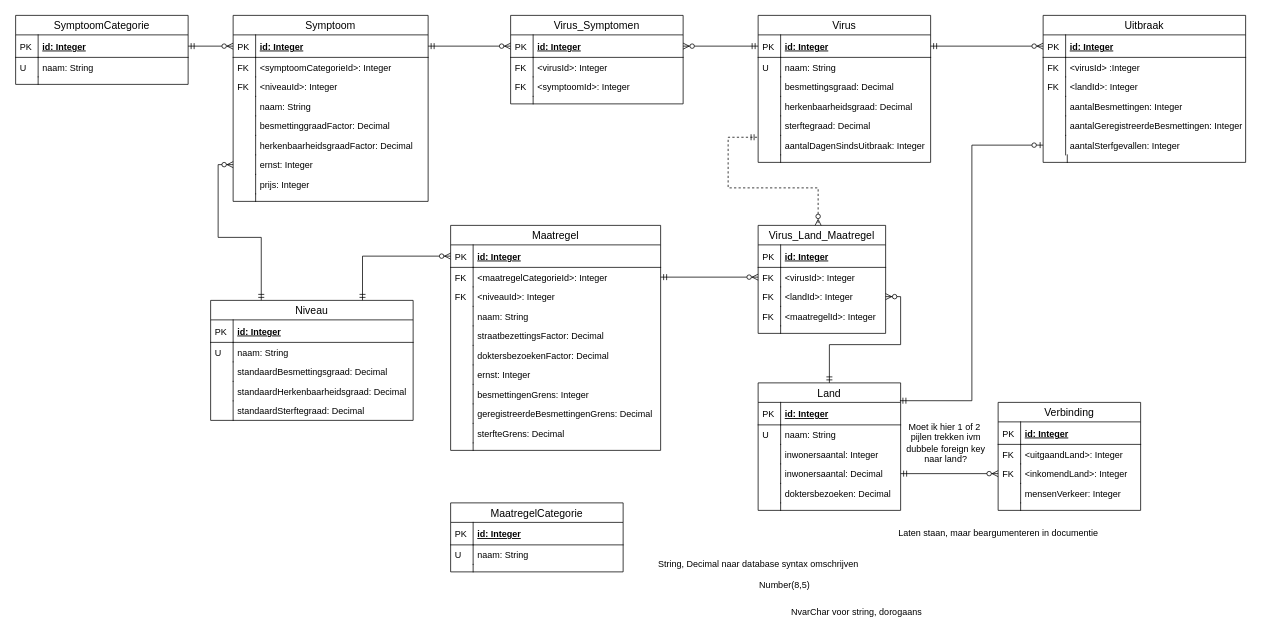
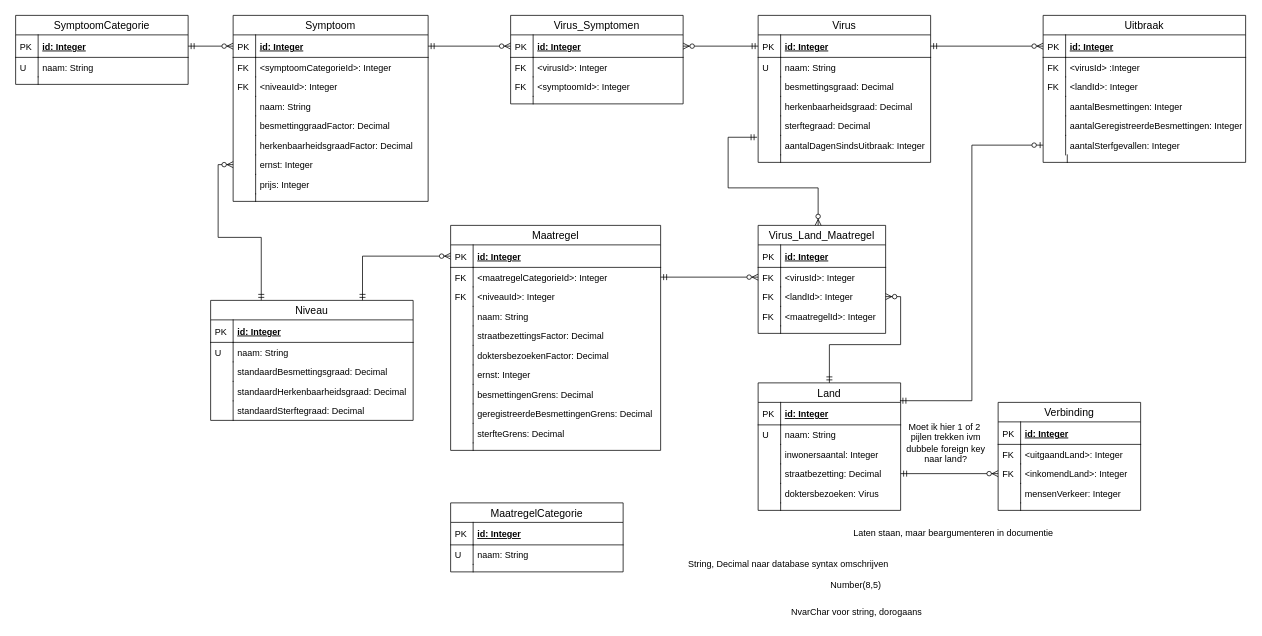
edge "aantalDagenSindsUitbraak: Integer" -- "Virus_Land_Maatregel": style dashed -> solid
node "besmettingenGrens: Integer": label "besmettingenGrens: Integer" -> "besmettingenGrens: Decimal"
node "inwonersaantal: Decimal": label "inwonersaantal: Decimal" -> "straatbezetting: Decimal"
node "doktersbezoeken: Decimal": label "doktersbezoeken: Decimal" -> "doktersbezoeken: Virus"
node "Laten staan, maar beargumenteren in documentie": moved (998, 534) -> (953, 534)
node "String, Decimal naar database syntax omschrijven": moved (758, 564) -> (788, 564)
node "Number(8,5)": moved (784, 585) -> (855, 585)
